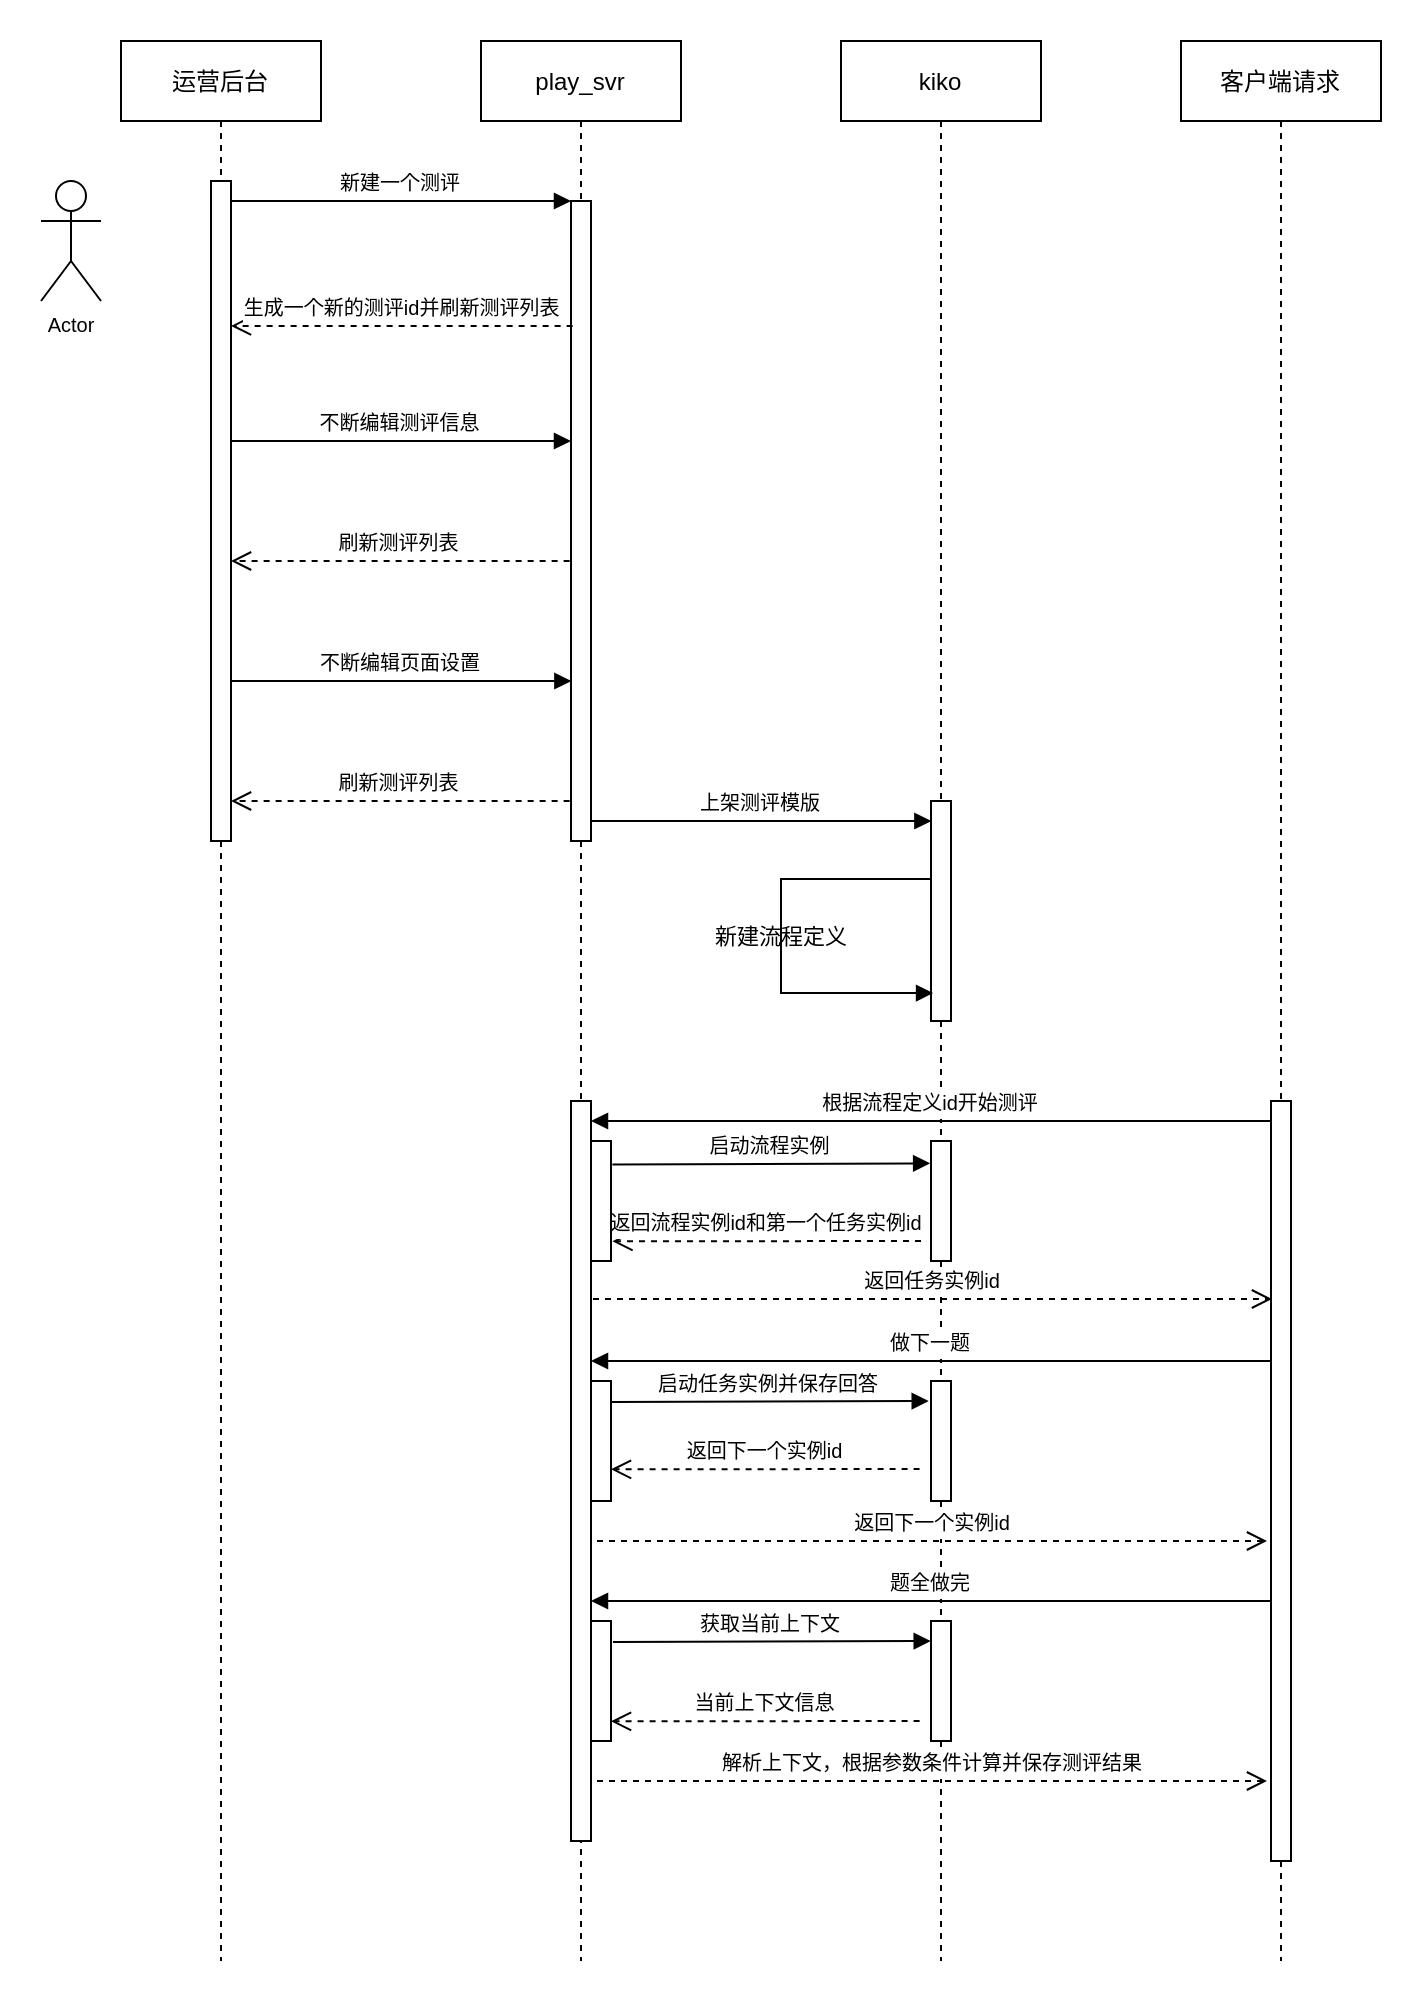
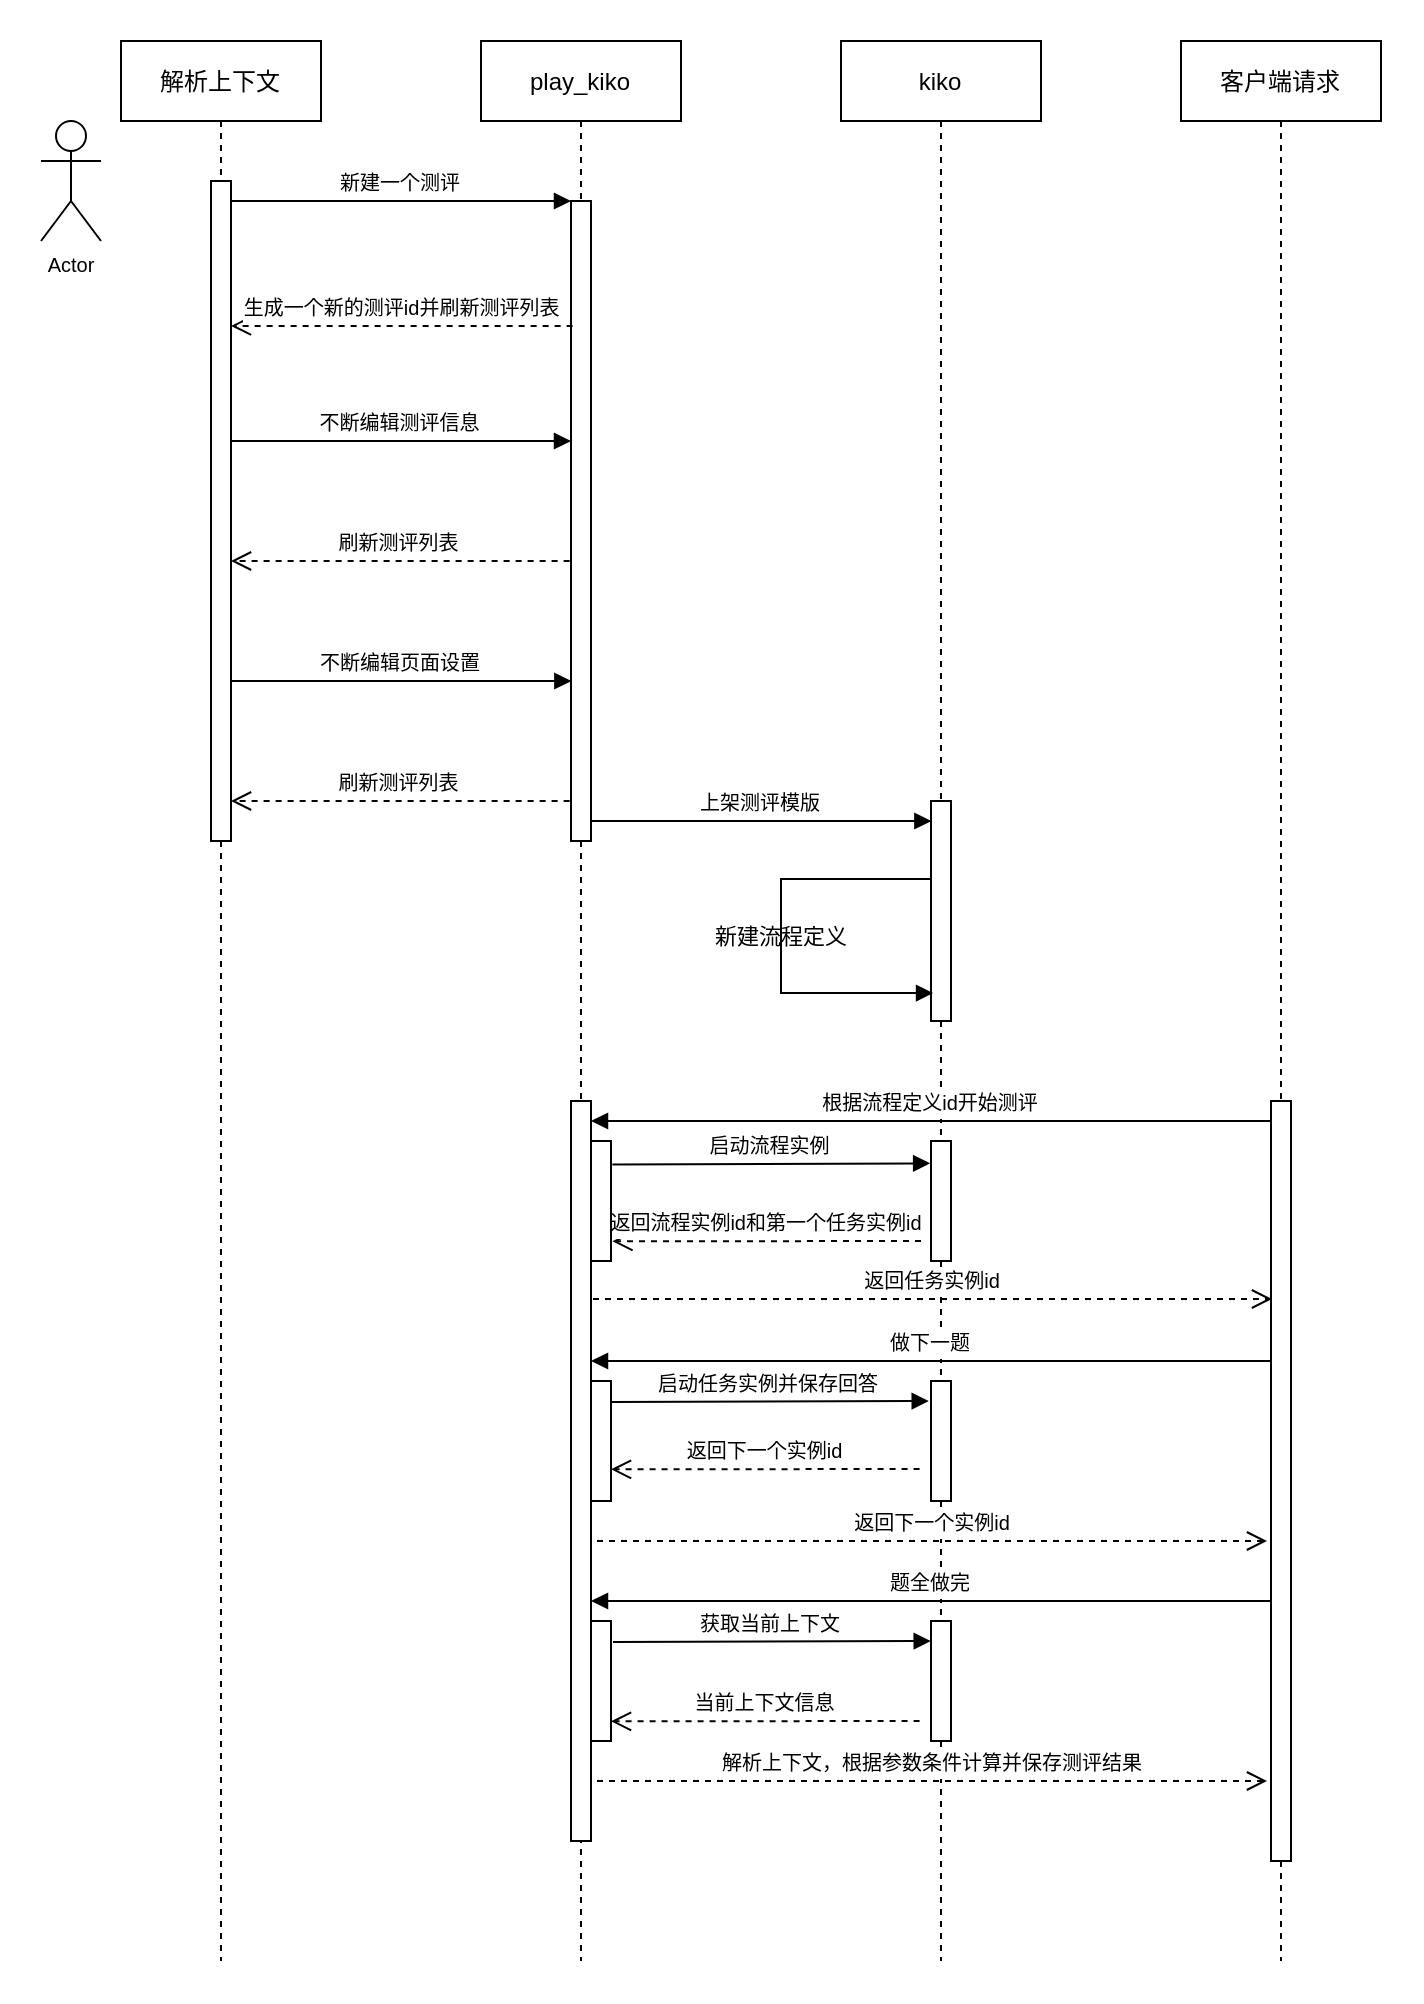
node "运营后台": label "运营后台" -> "解析上下文"
node "play_svr": label "play_svr" -> "play_kiko"
node "Actor": moved (71, 241) -> (71, 181)
